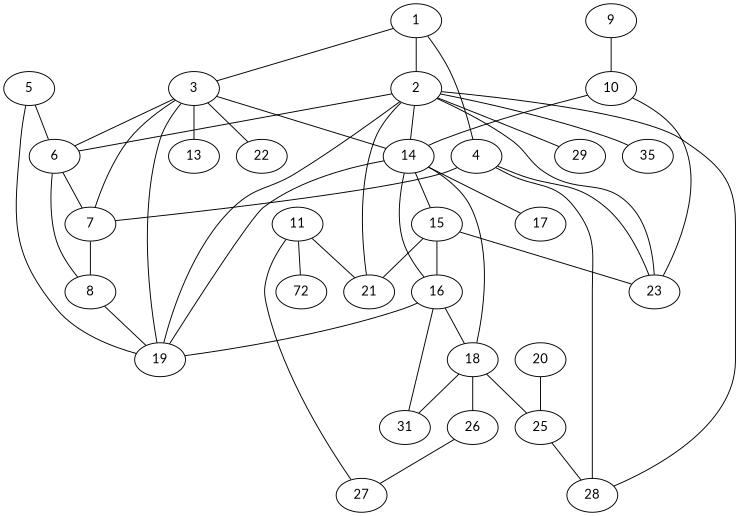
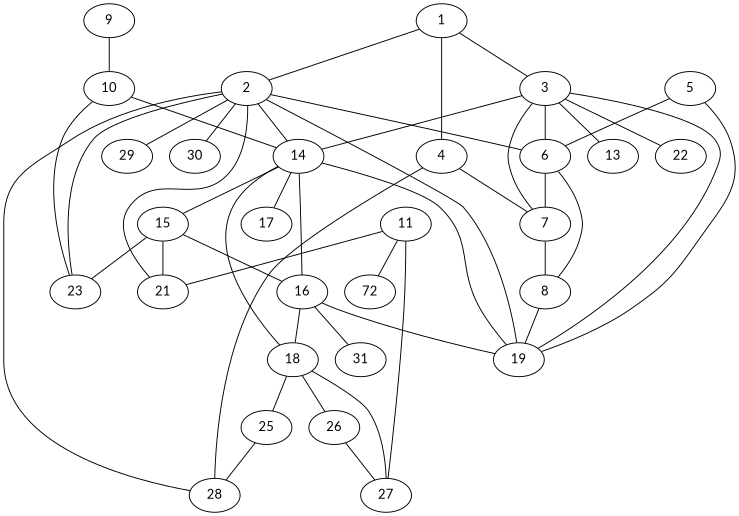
node "35": label "35" -> "30"
edge "4" -- "23": removed
node "20": removed
edge "18" -- "31": now "18" -- "27"
